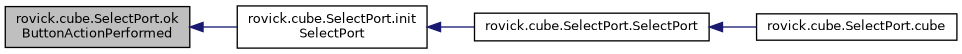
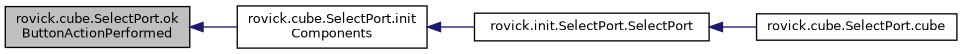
node "rovick.cube.SelectPort.init SelectPort": label "rovick.cube.SelectPort.init SelectPort" -> "rovick.cube.SelectPort.init Components"
node "rovick.cube.SelectPort.SelectPort": label "rovick.cube.SelectPort.SelectPort" -> "rovick.init.SelectPort.SelectPort"
